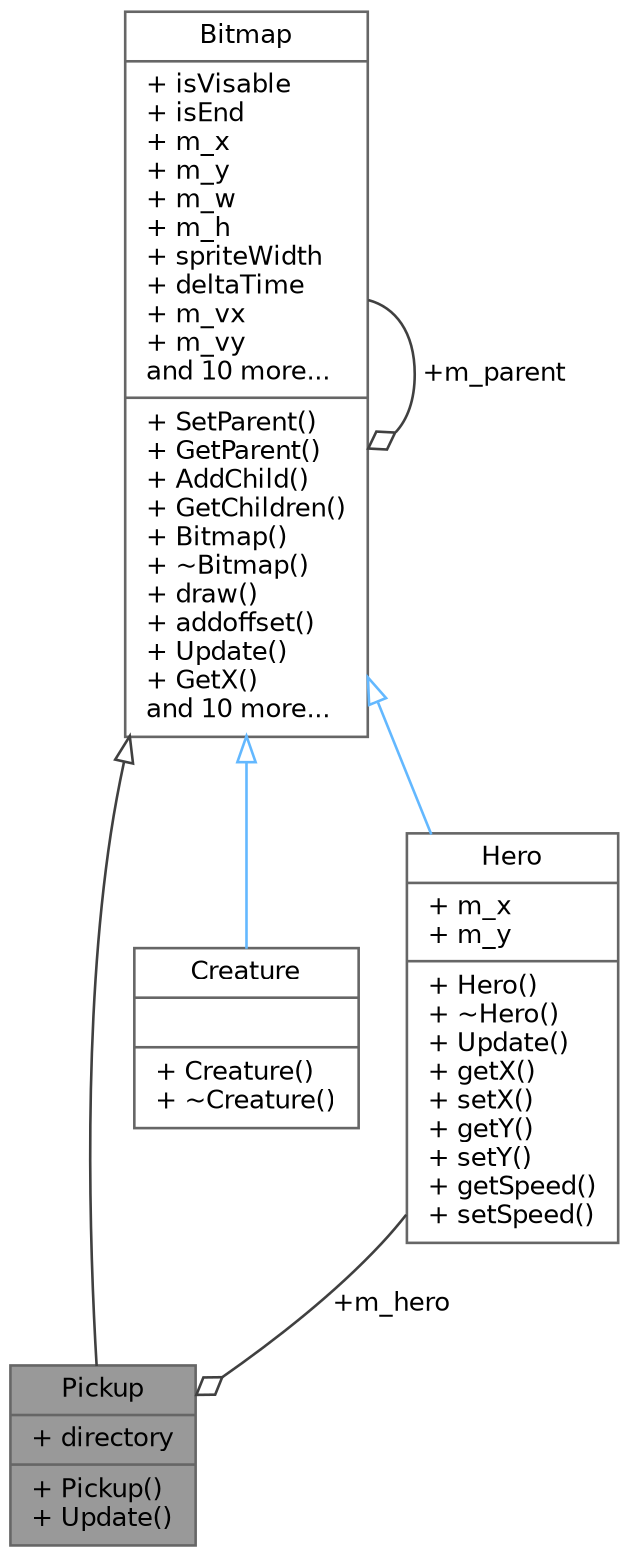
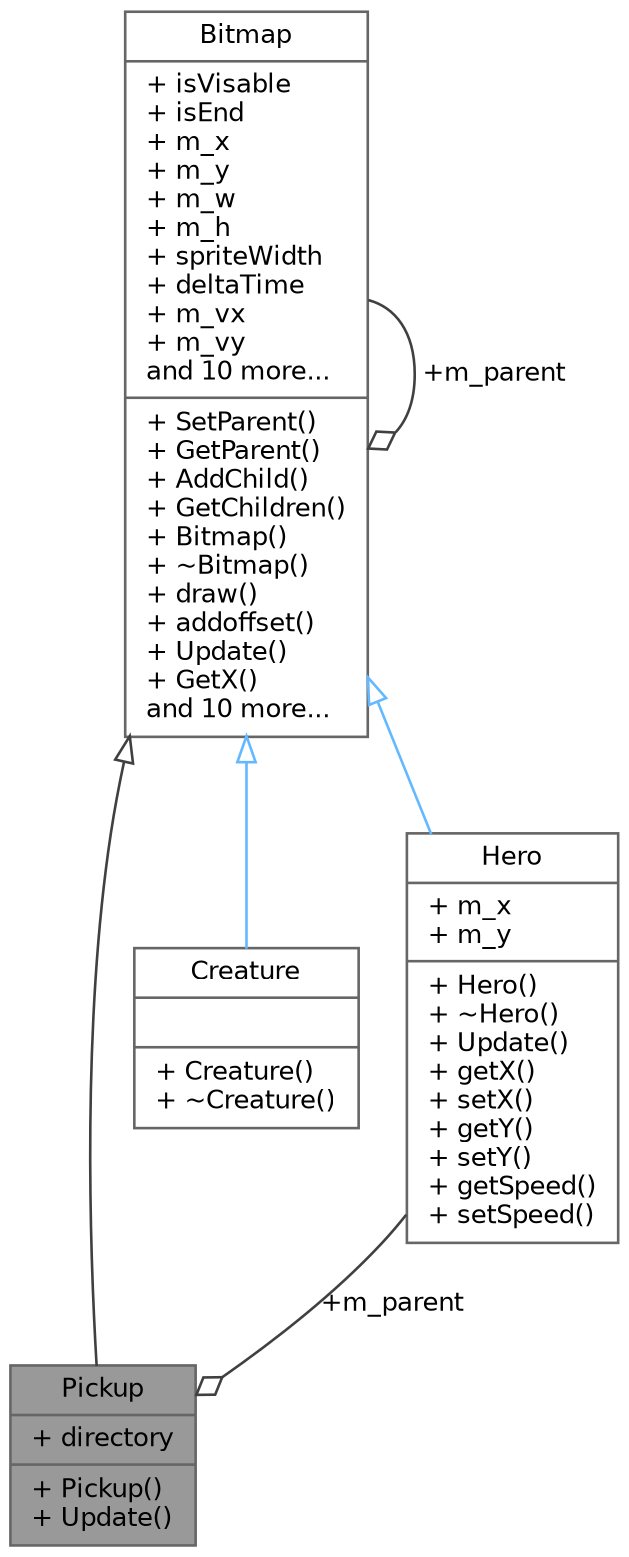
edge "Hero" -> "Pickup": label " +m_hero" -> " +m_parent"
